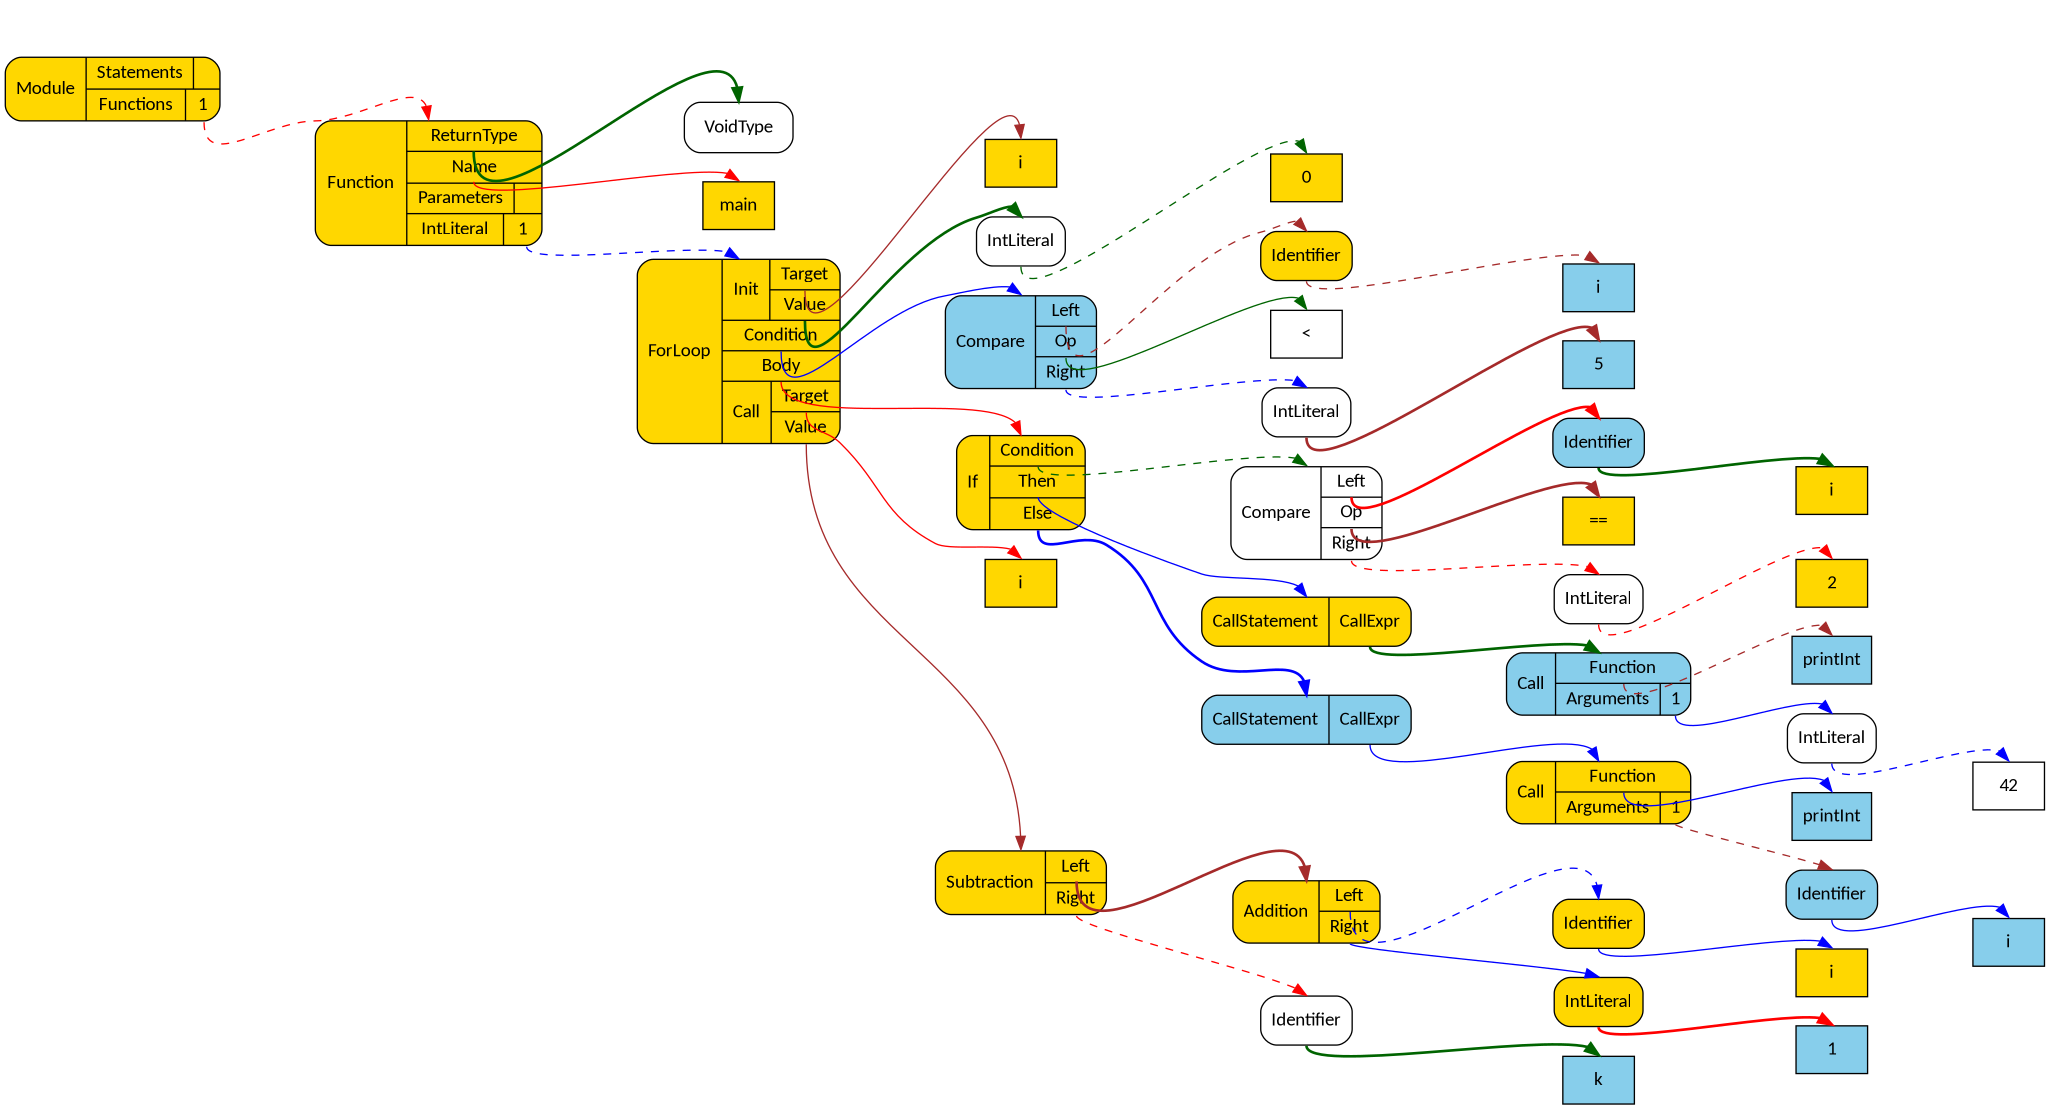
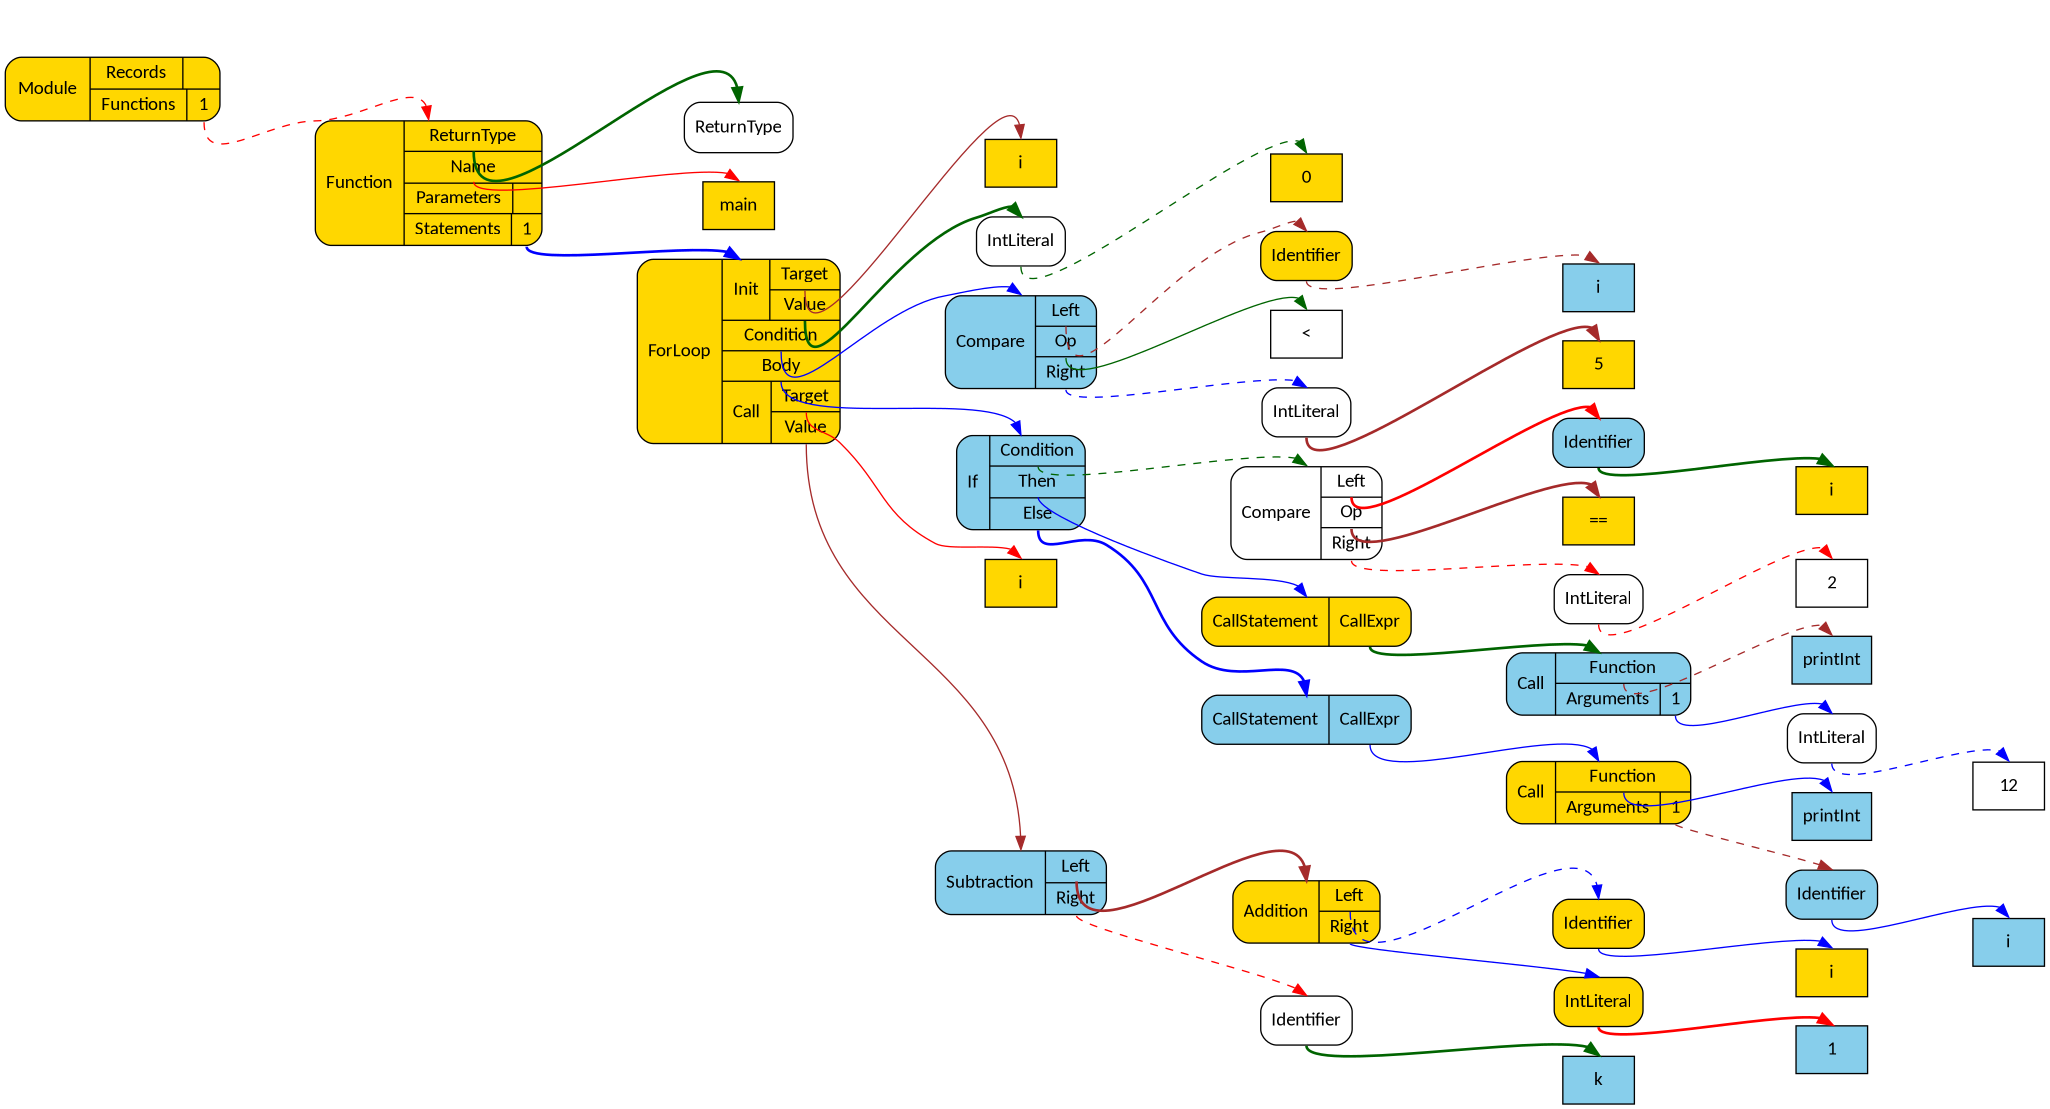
node "Module": text "Statements" -> "Records"
node "VoidType": label "VoidType" -> "ReturnType"
node "Function": text "IntLiteral" -> "Statements"
edge "Function" -> "ForLoop": style dashed -> bold
node "5": fillcolor skyblue -> gold
edge "ForLoop" -> "If": color red -> blue
node "If": fillcolor gold -> skyblue
node "2": fillcolor gold -> white
node "42": label "42" -> "12"
node "Subtraction": fillcolor gold -> skyblue
